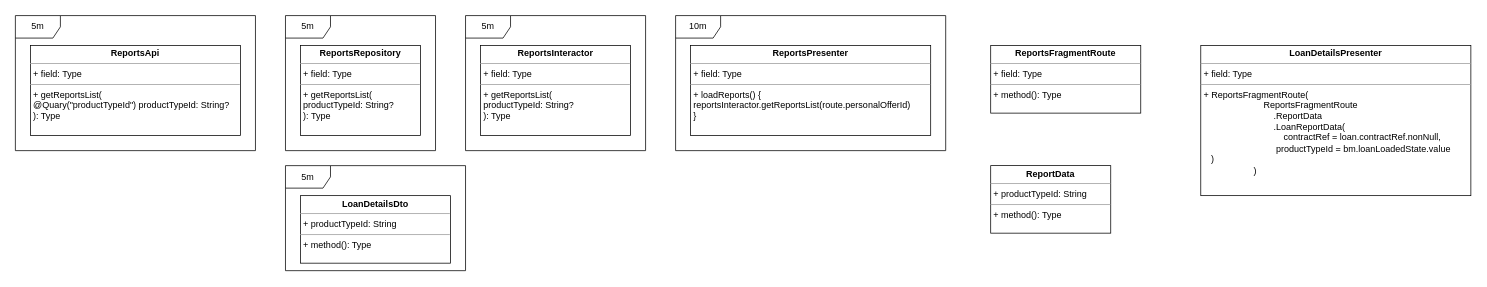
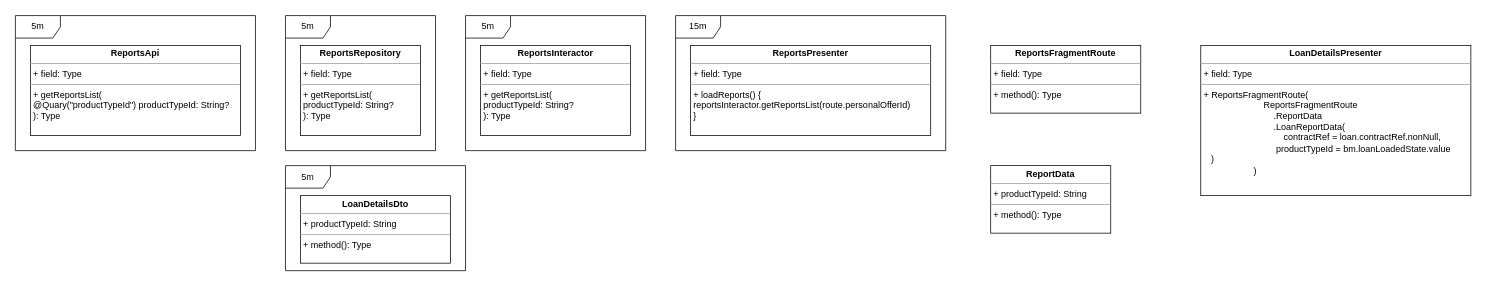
node "10m": label "10m" -> "15m"
